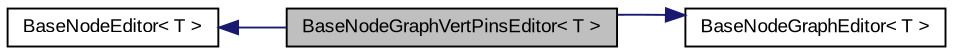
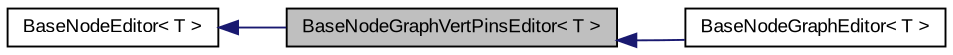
edge "BaseNodeGraphVertPinsEditor< T >" -> "BaseNodeGraphEditor< T >": reversed
